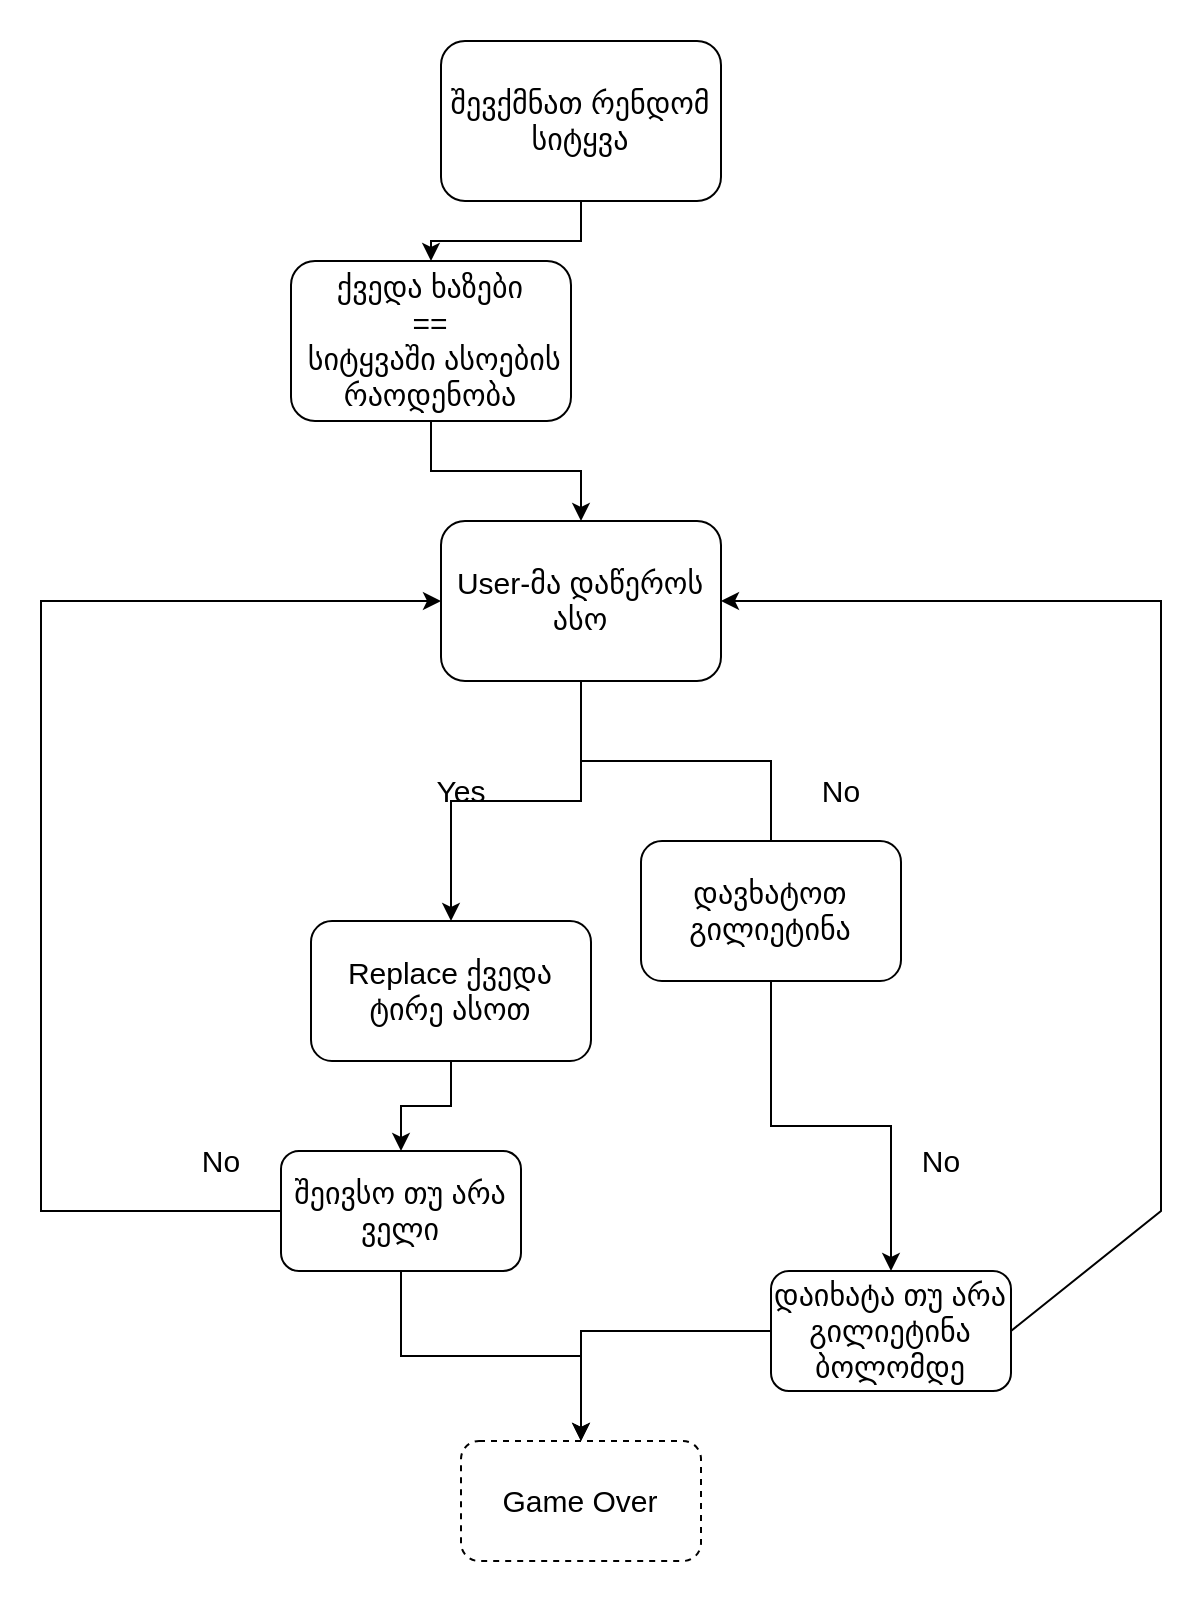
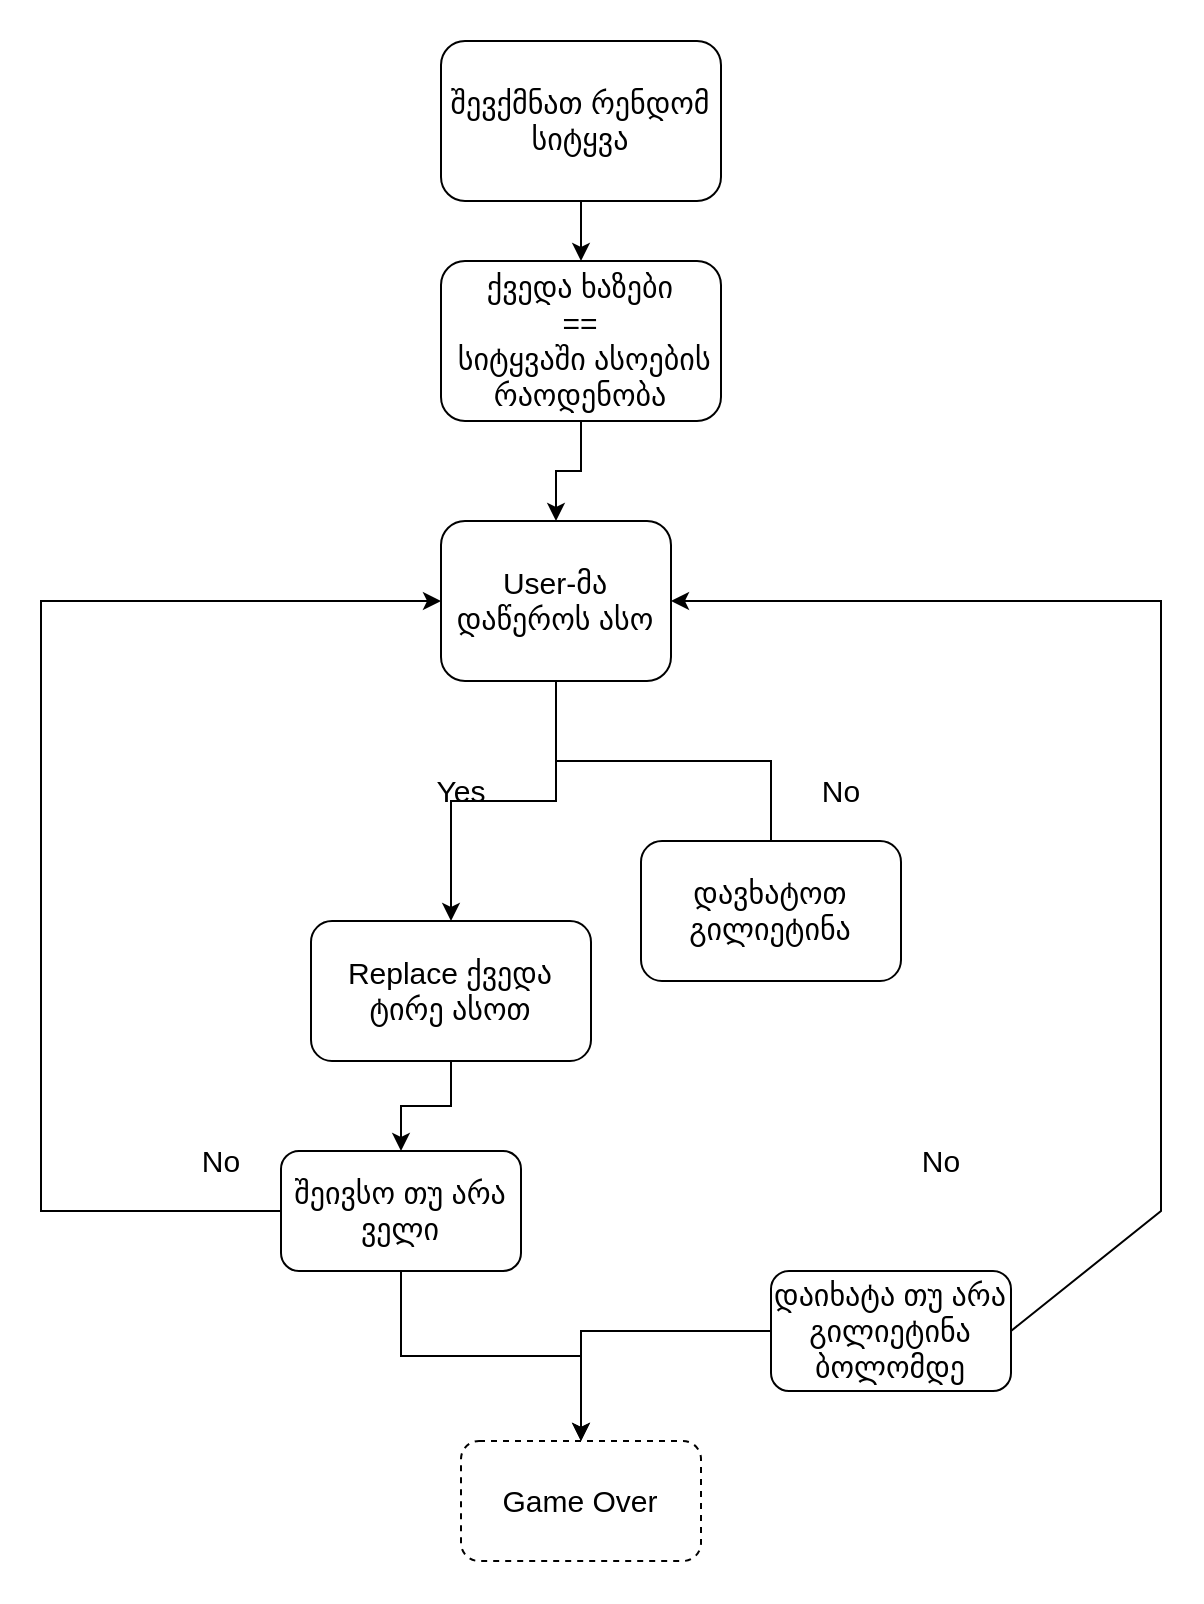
node "ქვედა ხაზები == სიტყვაში ასოების რაოდენობა": moved (431, 341) -> (581, 341)
node "User-მა დაწეროს ასო": size 280x160 -> 230x160
edge "დავხატოთ გილიეტინა" -> "დაიხატა თუ არა გილიეტინა ბოლომდე": removed
